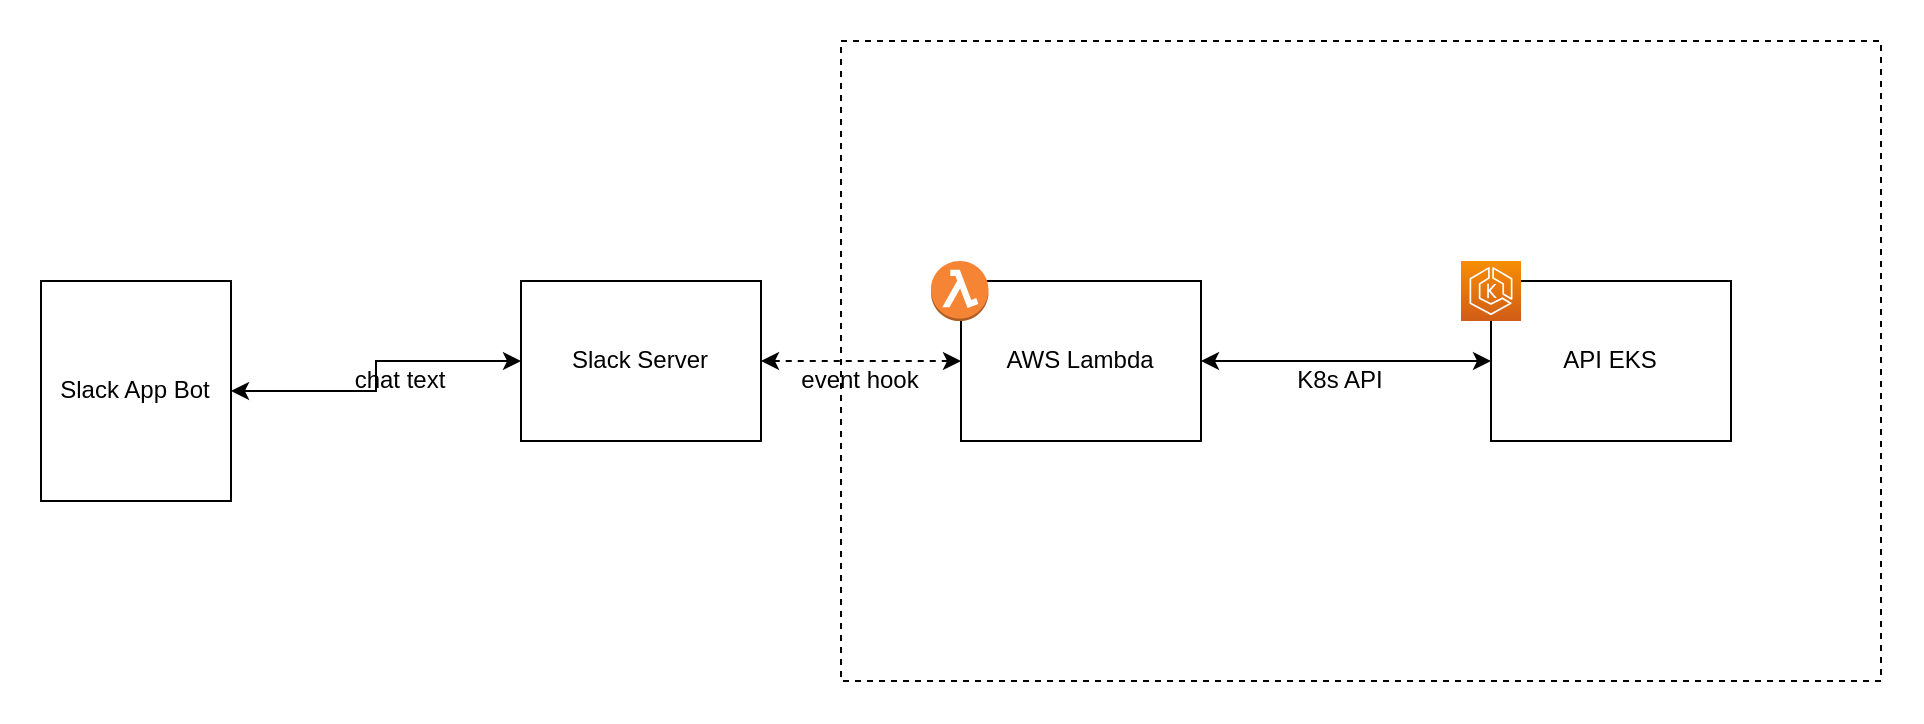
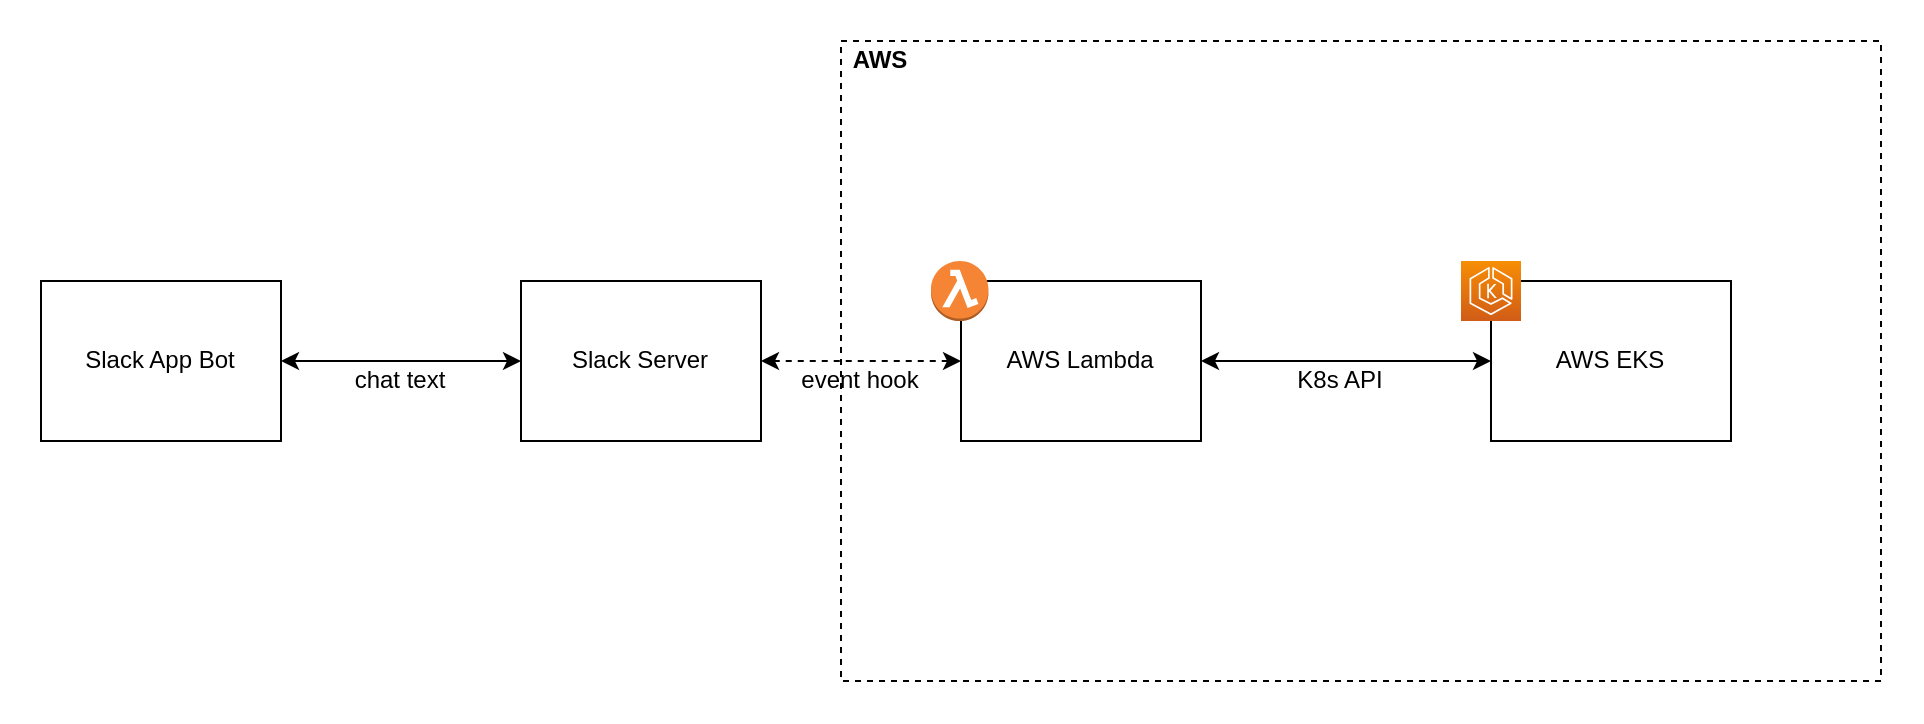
node "AWS": added
node "API EKS": label "API EKS" -> "AWS EKS"
node "Slack App Bot": size 190x220 -> 240x160
